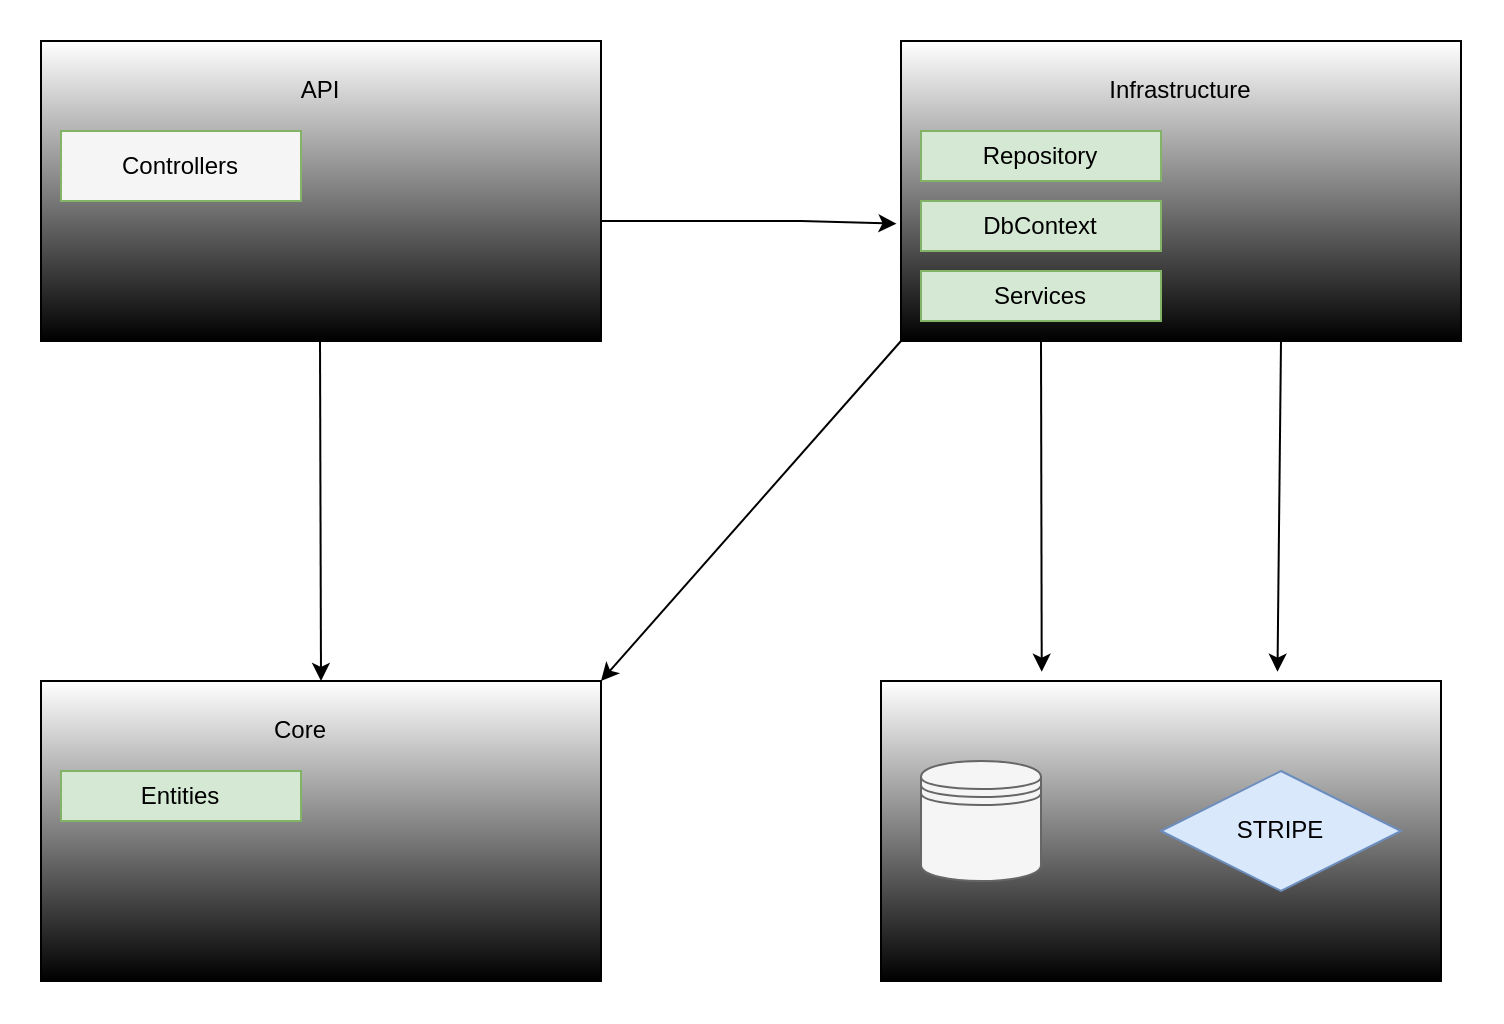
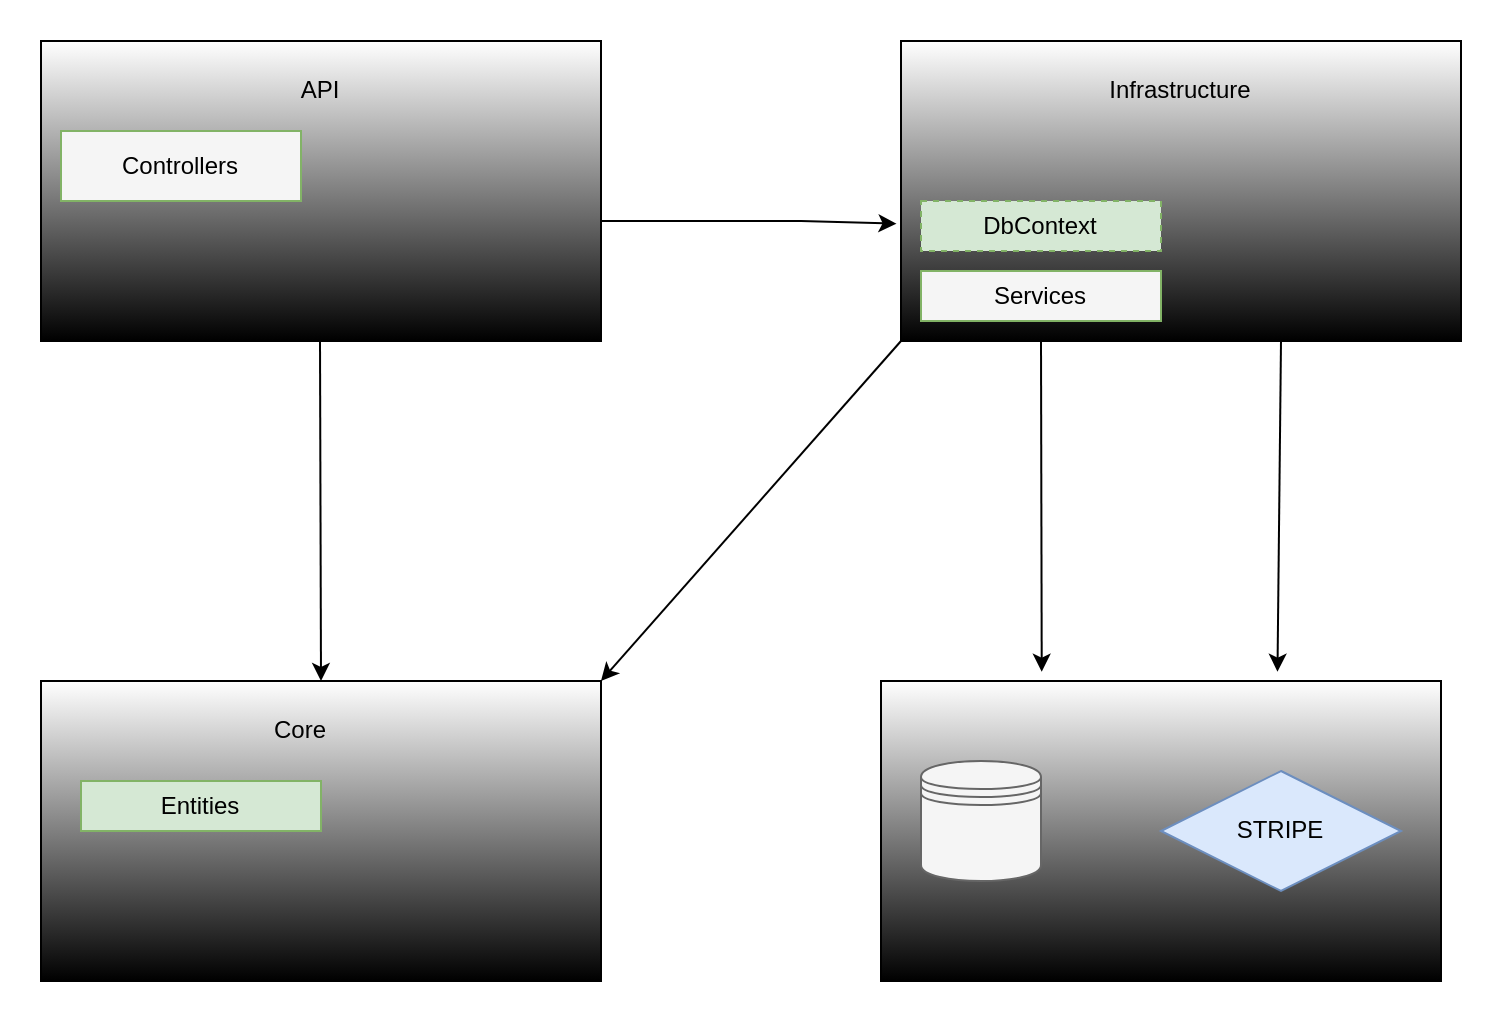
node "Repository": removed
node "DbContext": style solid -> dashed
node "Services": fillcolor #d5e8d4 -> #f5f5f5
node "Entities": moved (181, 796) -> (201, 806)
